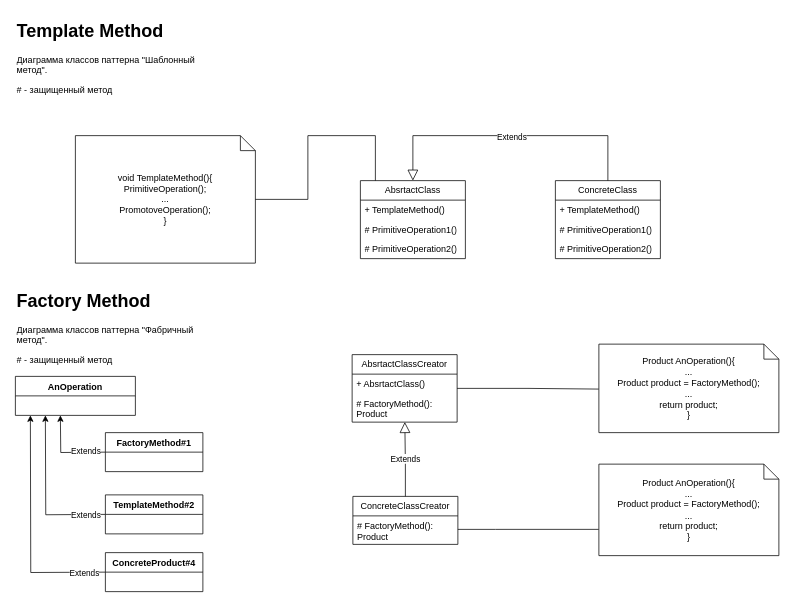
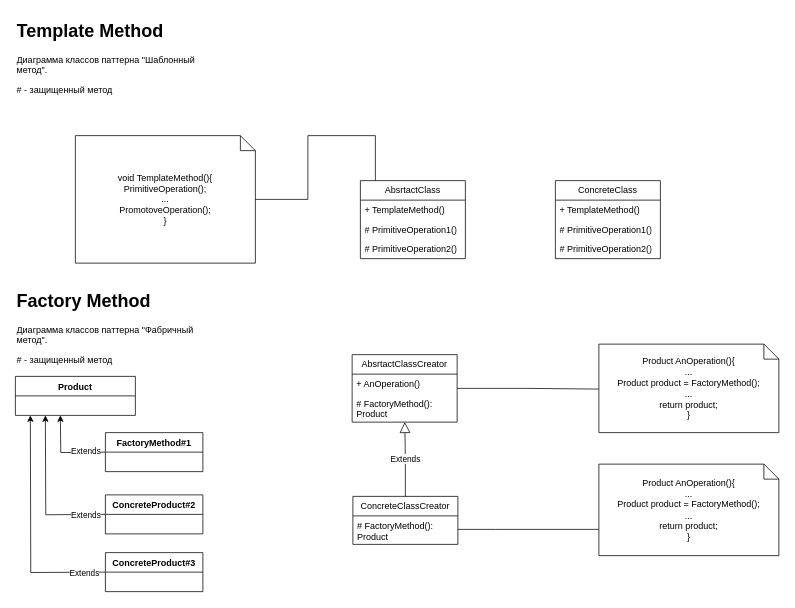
edge "ConcreteClass" -> "AbsrtactClass": removed, label "Extends"
node "+ AbsrtactClass()": label "+ AbsrtactClass()" -> "+ AnOperation()"
node "AnOperation": label "AnOperation" -> "Product"
node "TemplateMethod#2": label "TemplateMethod#2" -> "ConcreteProduct#2"
node "ConcreteProduct#4": label "ConcreteProduct#4" -> "ConcreteProduct#3"
